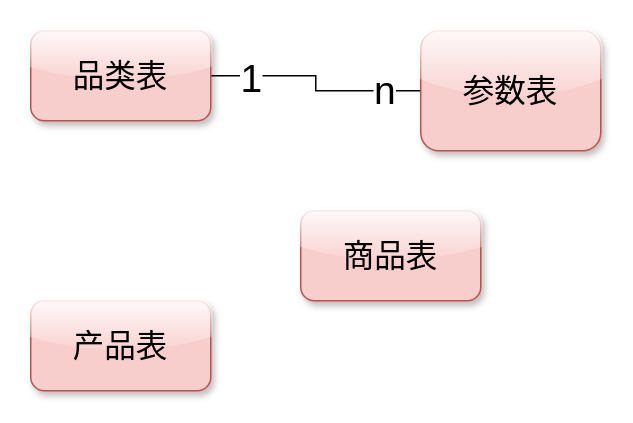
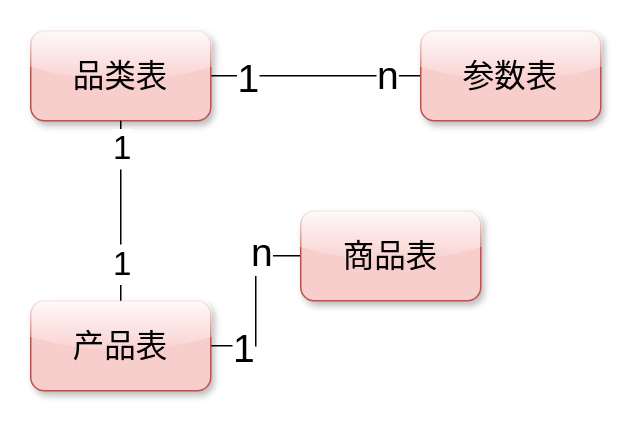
node "参数表": size 180x120 -> 180x90
edge "品类表" -- "产品表": added, labels "1", "1"
edge "商品表" -- "产品表": added, labels "n", "1"
